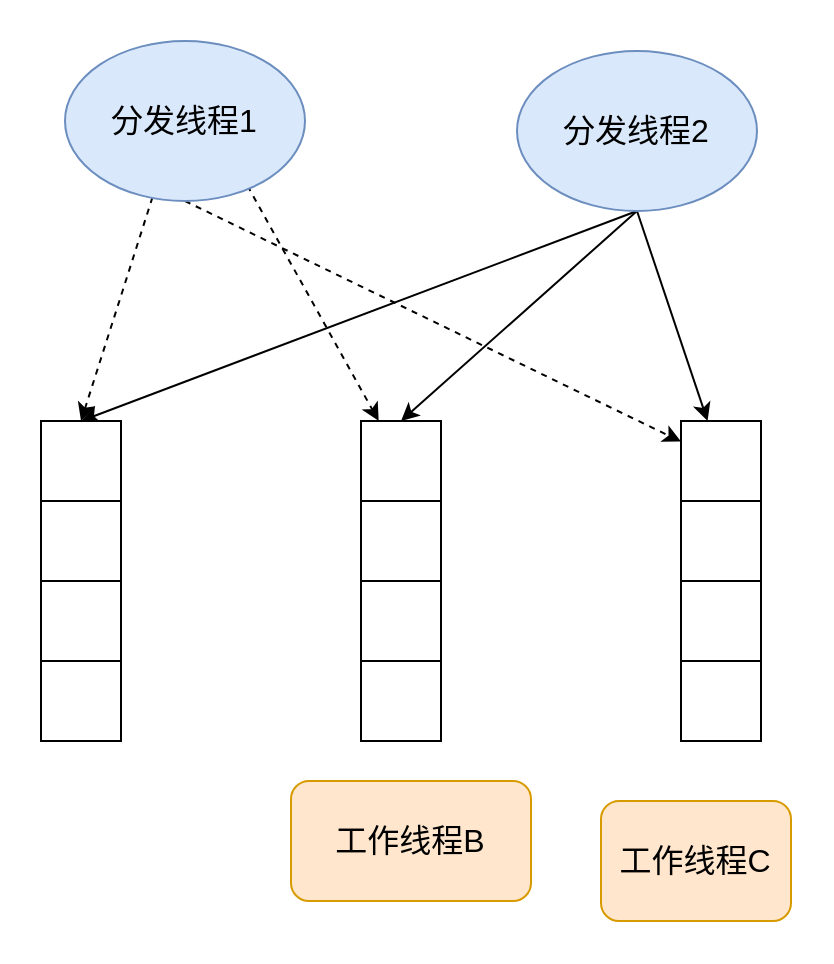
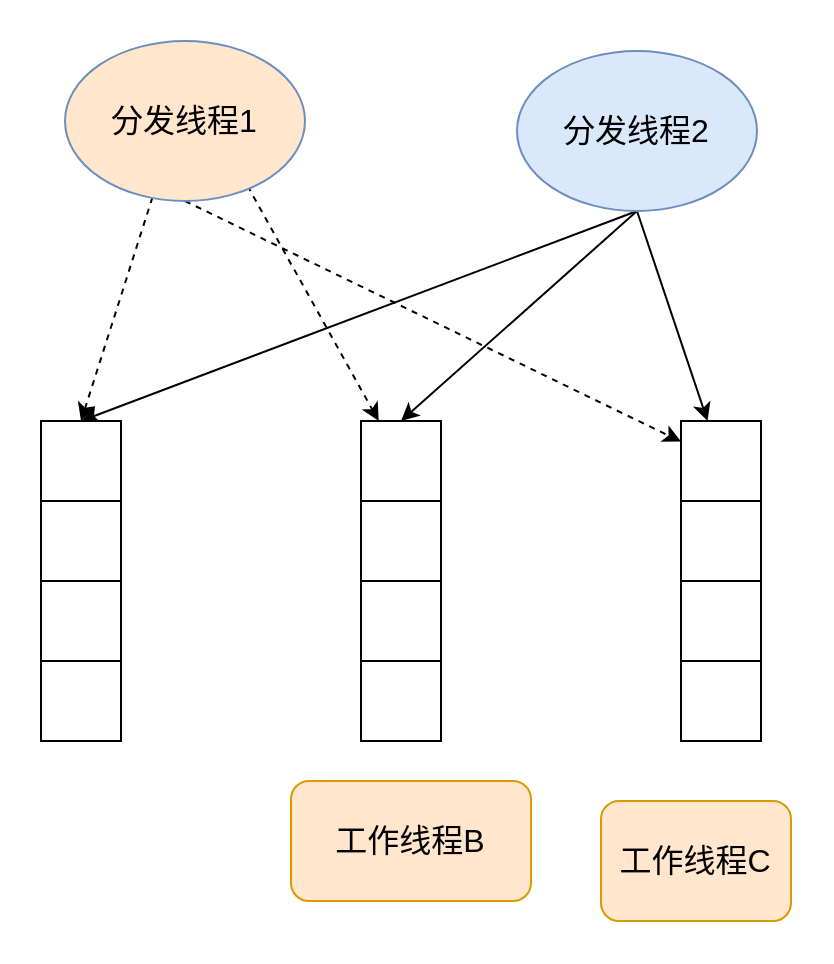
node "分发线程1": fillcolor #dae8fc -> #ffe6cc
